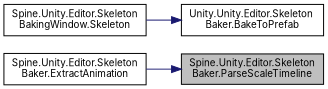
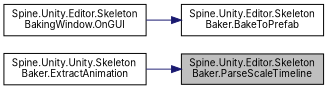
node "Spine.Unity.Editor.Skeleton BakingWindow.Skeleton": label "Spine.Unity.Editor.Skeleton BakingWindow.Skeleton" -> "Spine.Unity.Editor.Skeleton BakingWindow.OnGUI"
node "Unity.Unity.Editor.Skeleton Baker.BakeToPrefab": label "Unity.Unity.Editor.Skeleton Baker.BakeToPrefab" -> "Spine.Unity.Editor.Skeleton Baker.BakeToPrefab"
node "Spine.Unity.Editor.Skeleton Baker.ExtractAnimation": label "Spine.Unity.Editor.Skeleton Baker.ExtractAnimation" -> "Spine.Unity.Unity.Skeleton Baker.ExtractAnimation"
